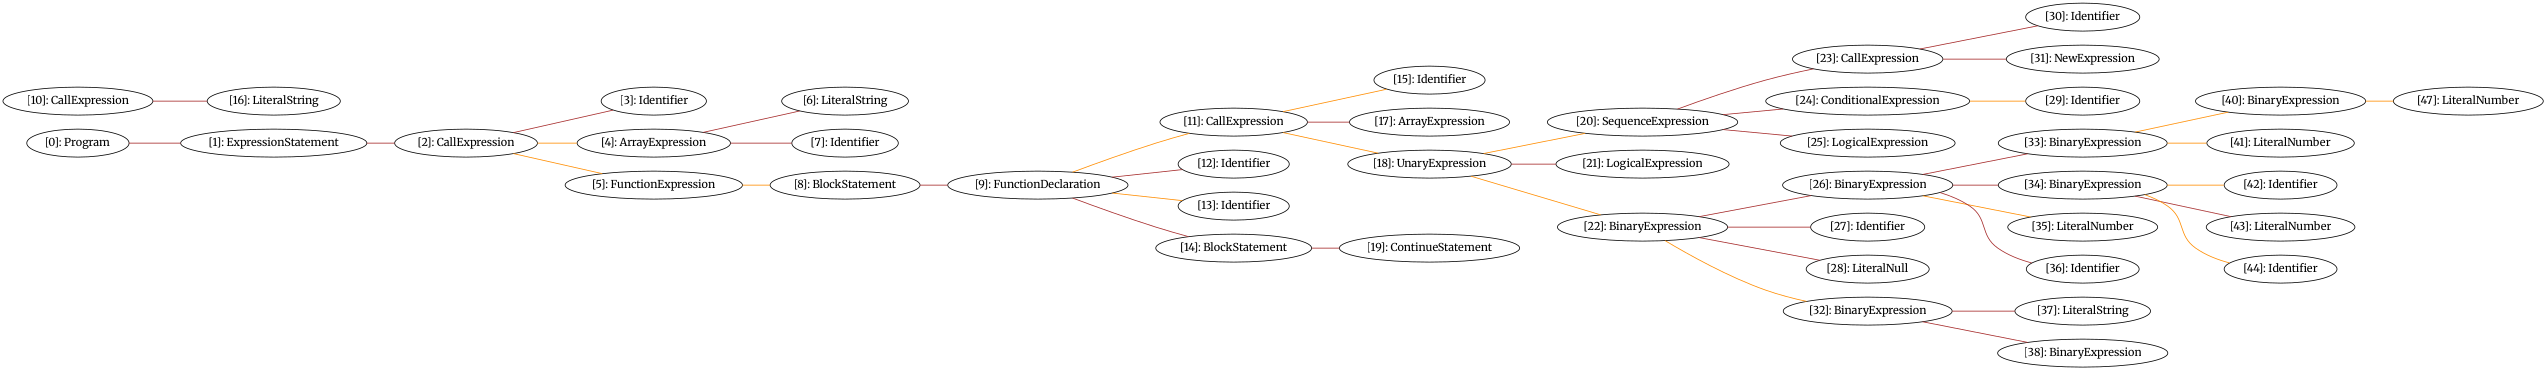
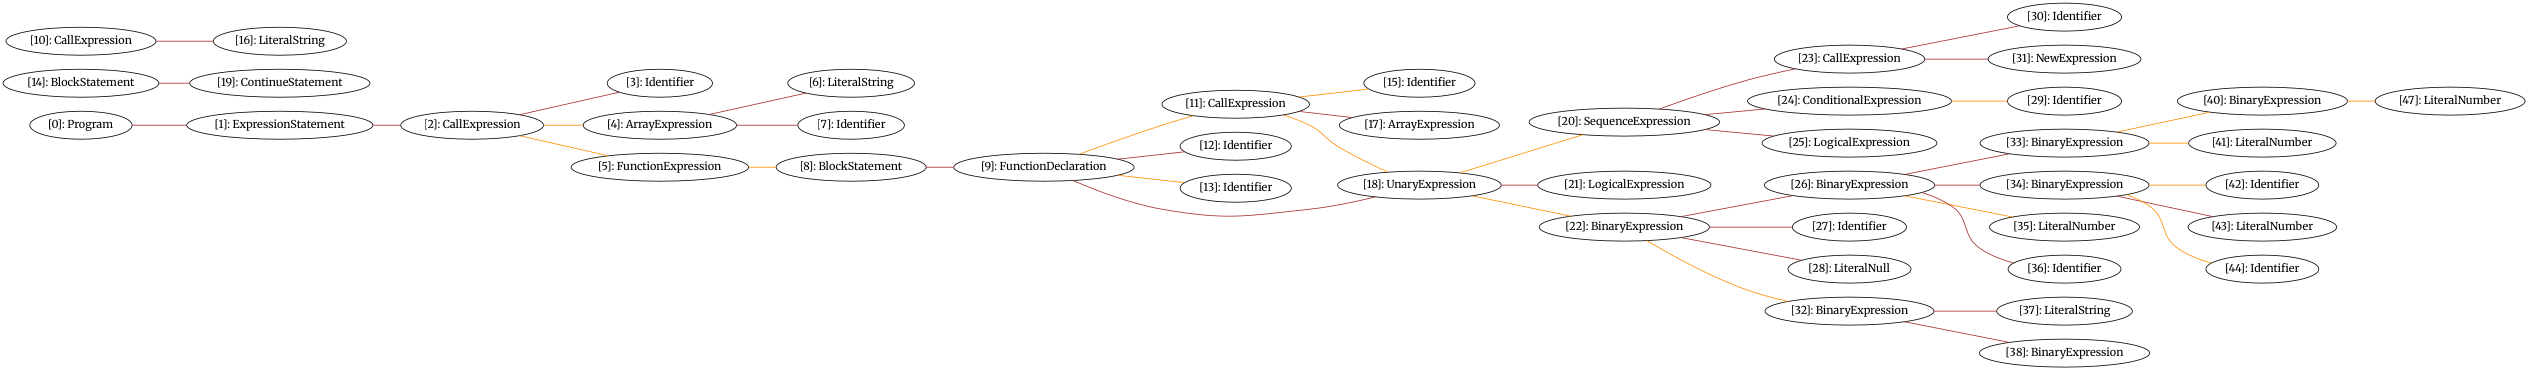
edge "[9]: FunctionDeclaration" -- "[14]: BlockStatement": now "[9]: FunctionDeclaration" -- "[18]: UnaryExpression"
